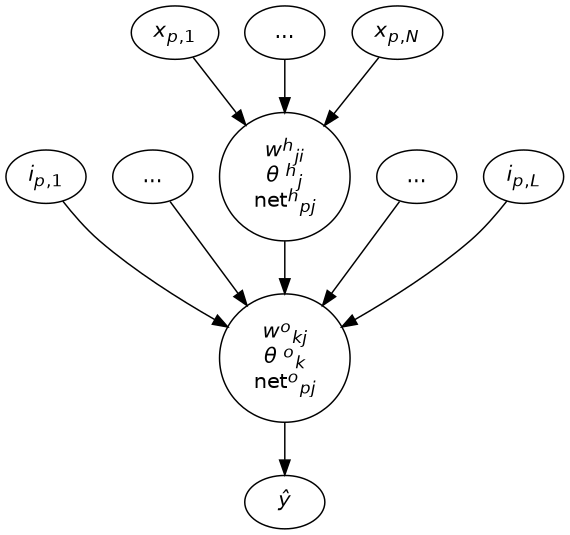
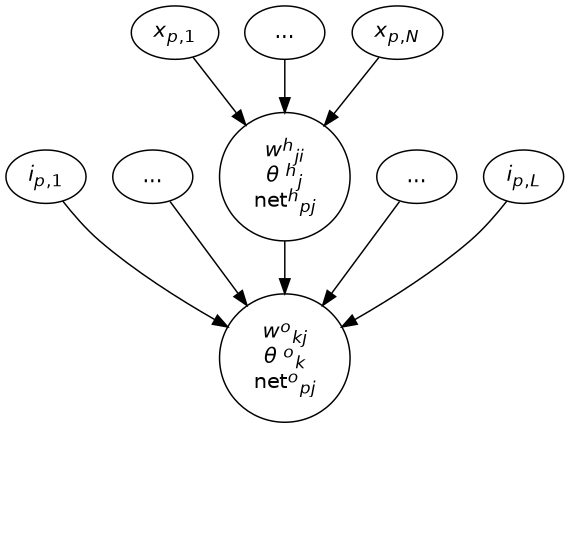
node "ŷ": removed
